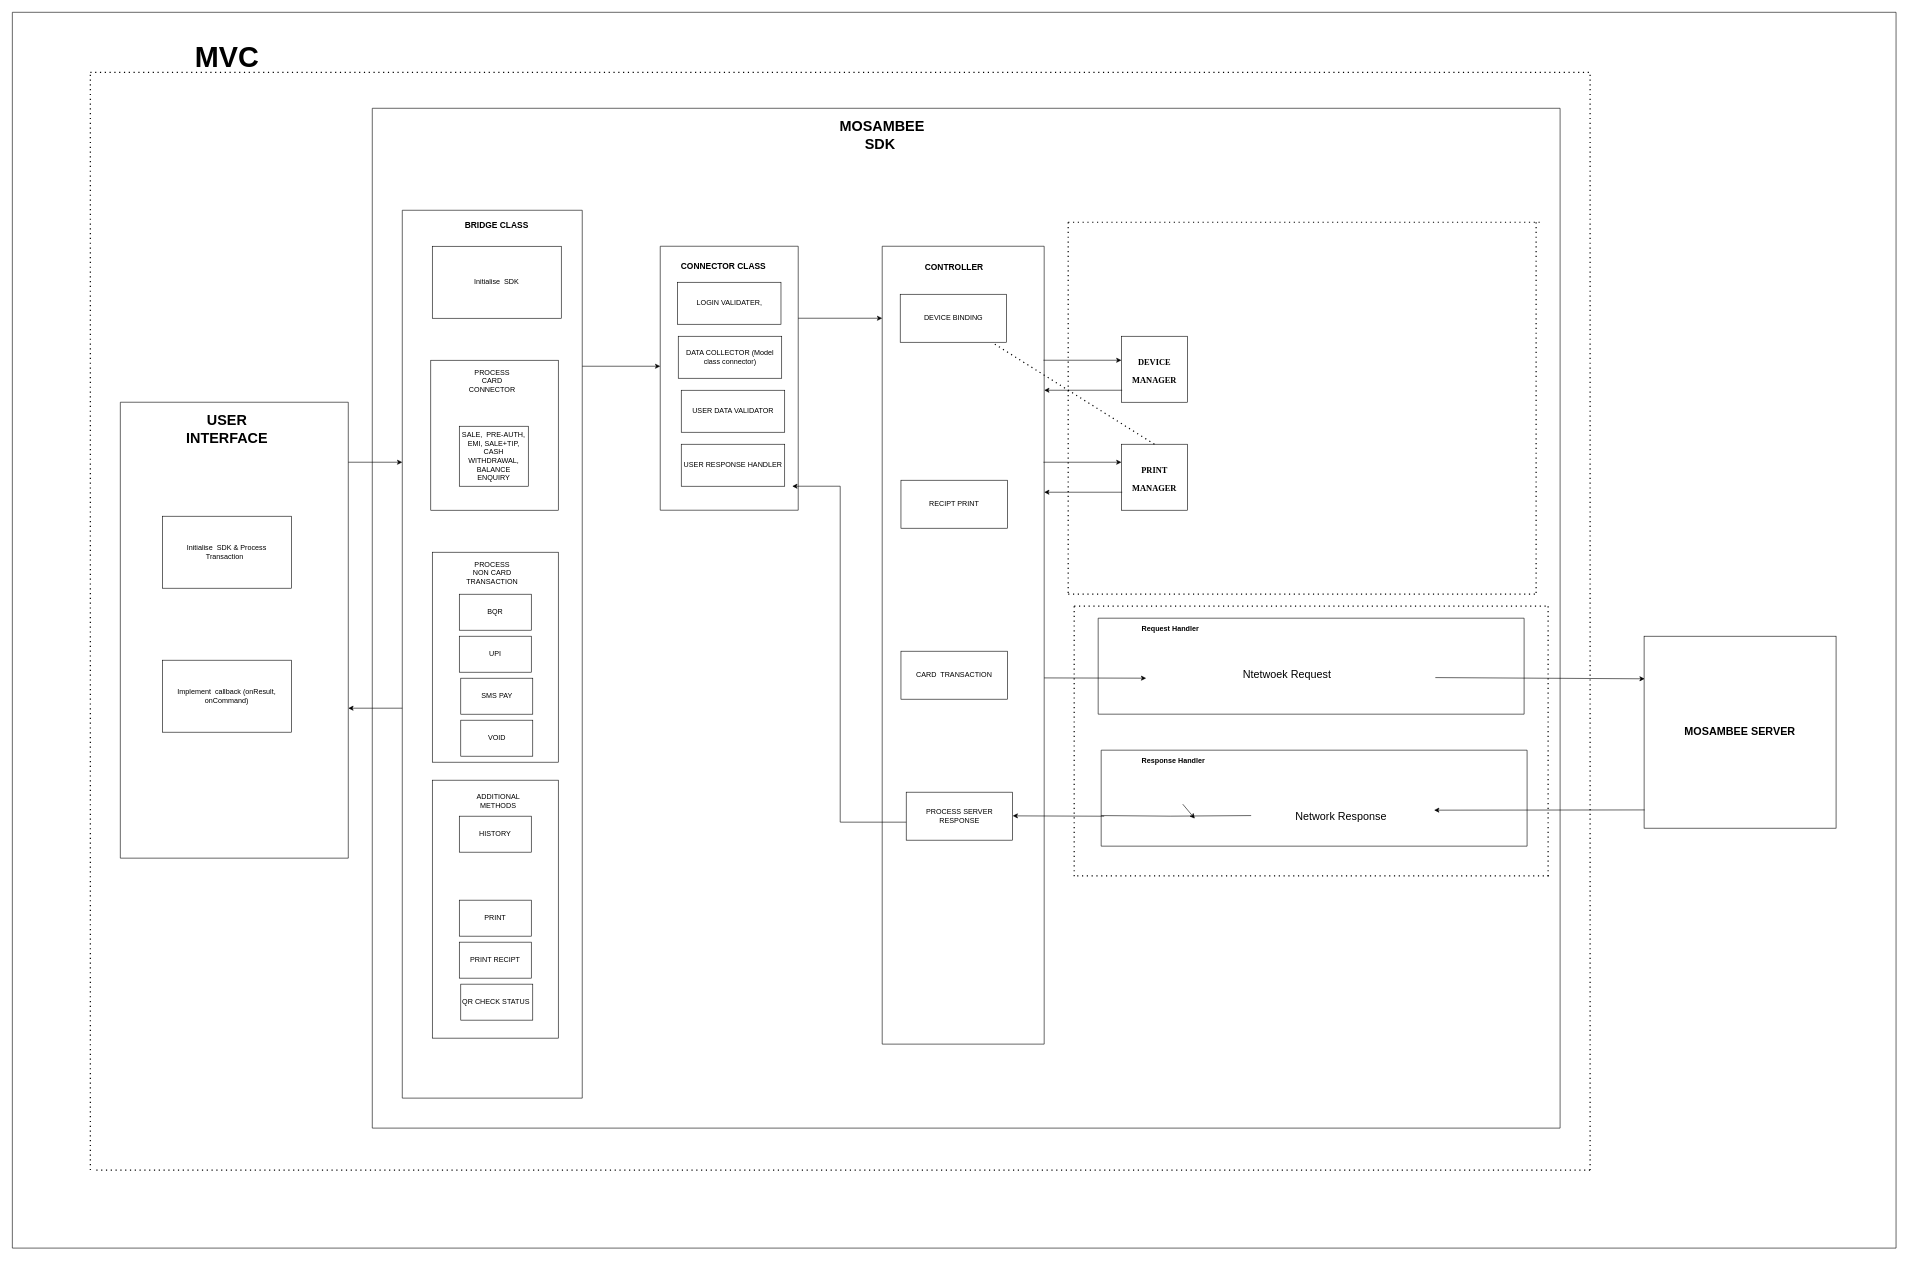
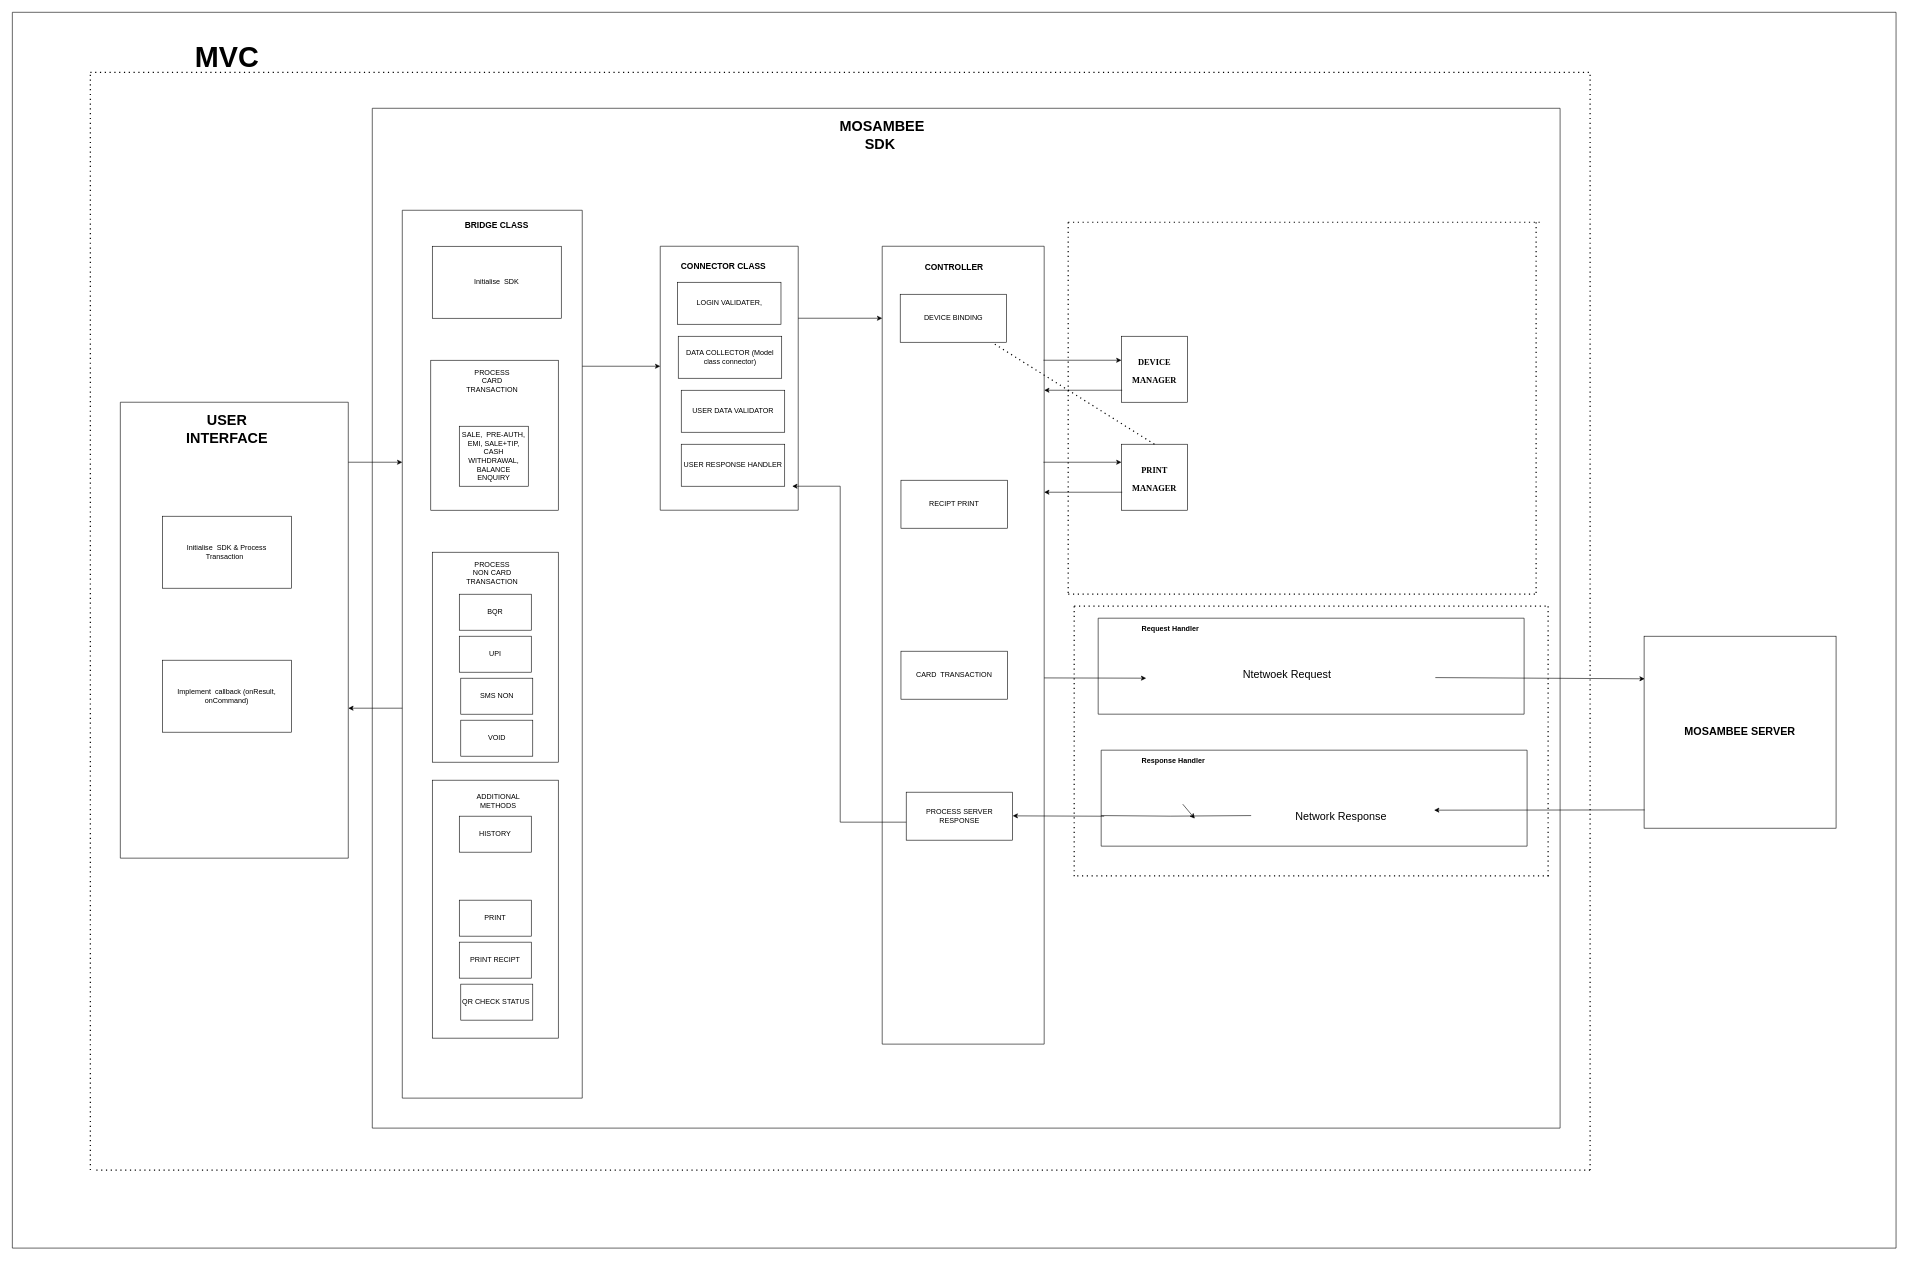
node "PROCESS CARD CONNECTOR": label "PROCESS CARD CONNECTOR" -> "PROCESS CARD TRANSACTION"
node "SMS PAY": label "SMS PAY" -> "SMS NON"
